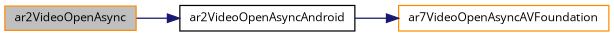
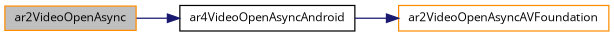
node "ar2VideoOpenAsyncAndroid": label "ar2VideoOpenAsyncAndroid" -> "ar4VideoOpenAsyncAndroid"
node "ar7VideoOpenAsyncAVFoundation": label "ar7VideoOpenAsyncAVFoundation" -> "ar2VideoOpenAsyncAVFoundation"
